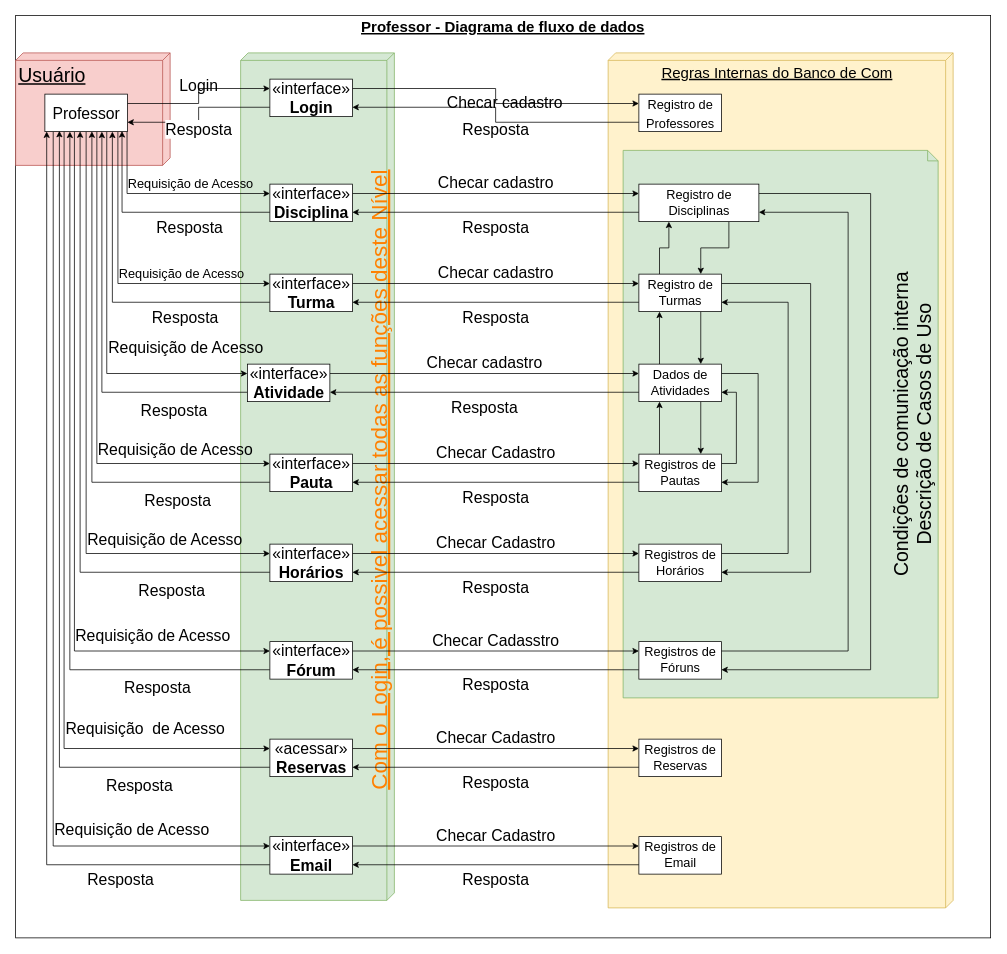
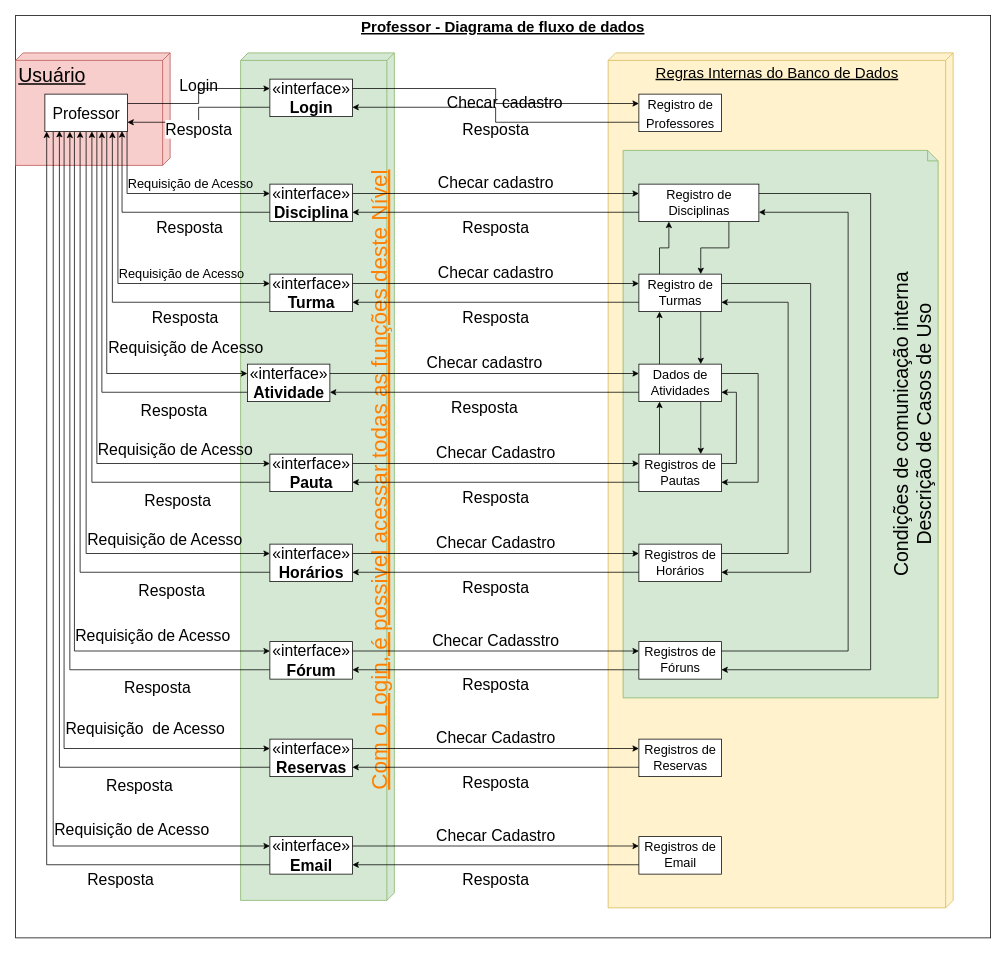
node "Regras Internas do Banco de Com": label "Regras Internas do Banco de Com" -> "Regras Internas do Banco de Dados"
node "«acessar» Reservas": label "«acessar» Reservas" -> "«interface» Reservas"
